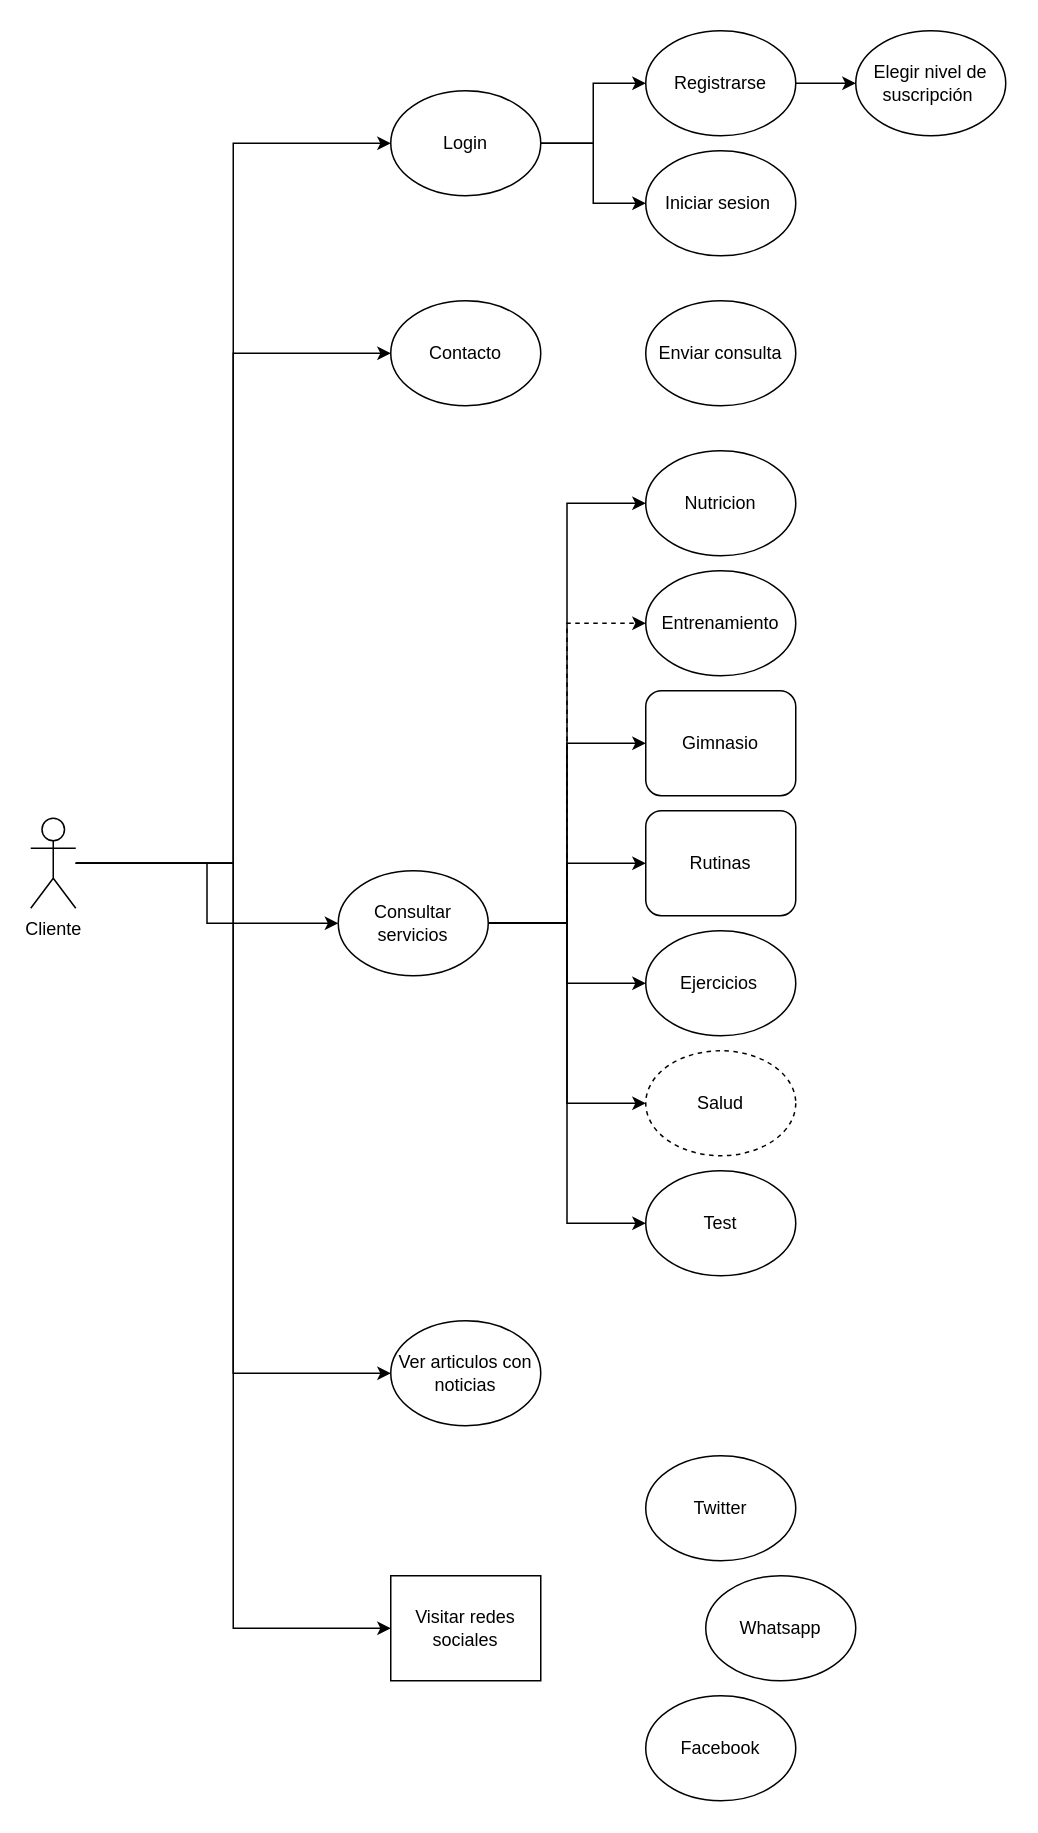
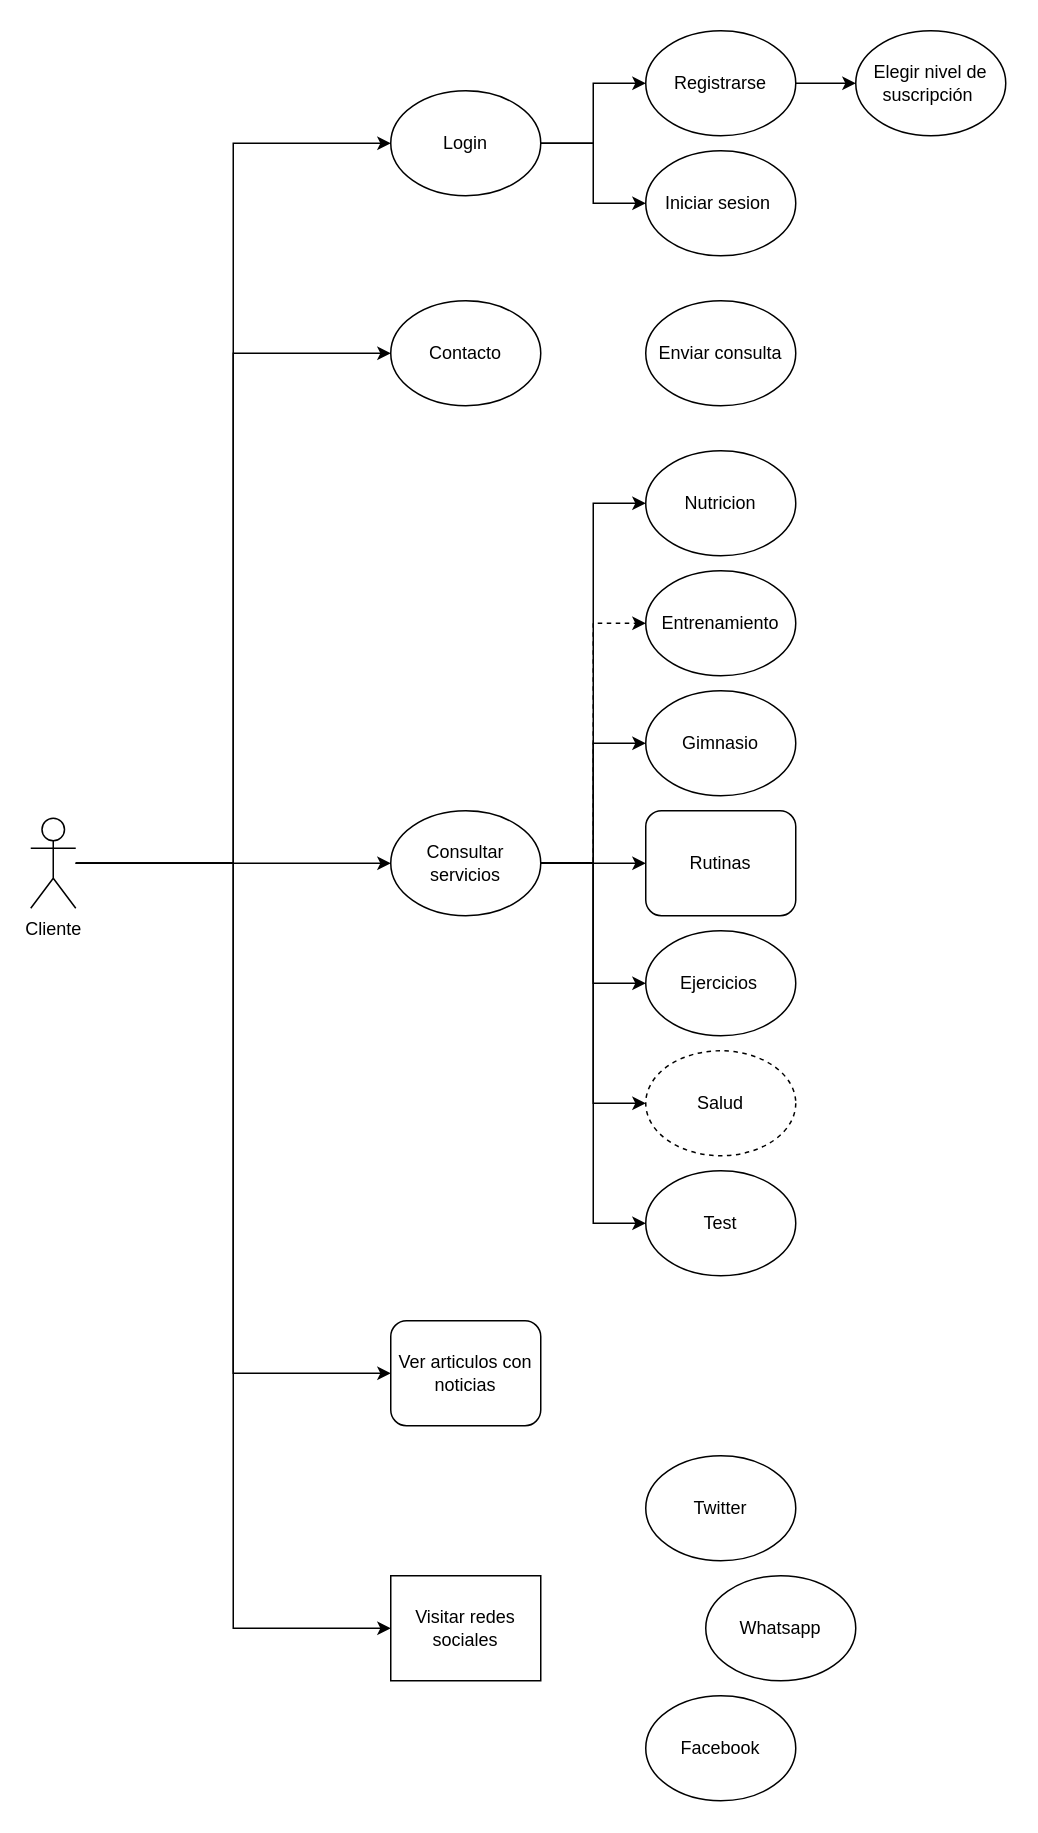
node "Gimnasio": shape rounded rectangle -> ellipse
node "Consultar servicios": moved (413, 923) -> (466, 863)
node "Ver articulos con noticias": shape ellipse -> rounded rectangle
